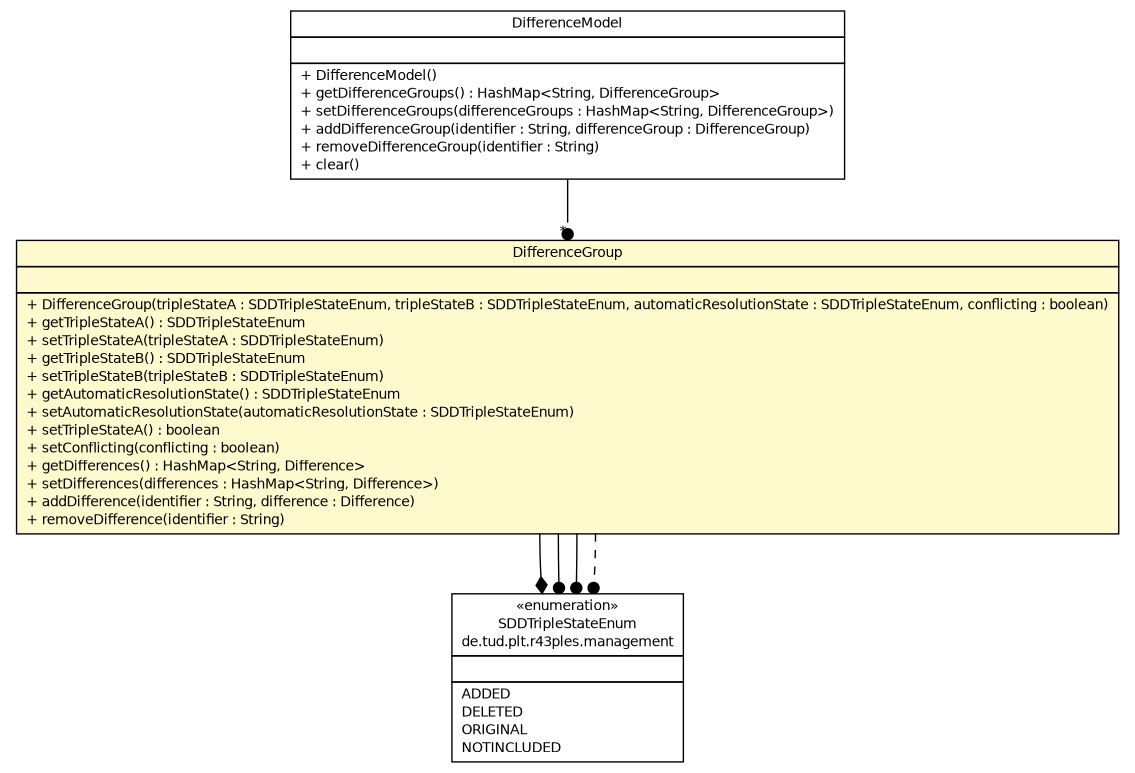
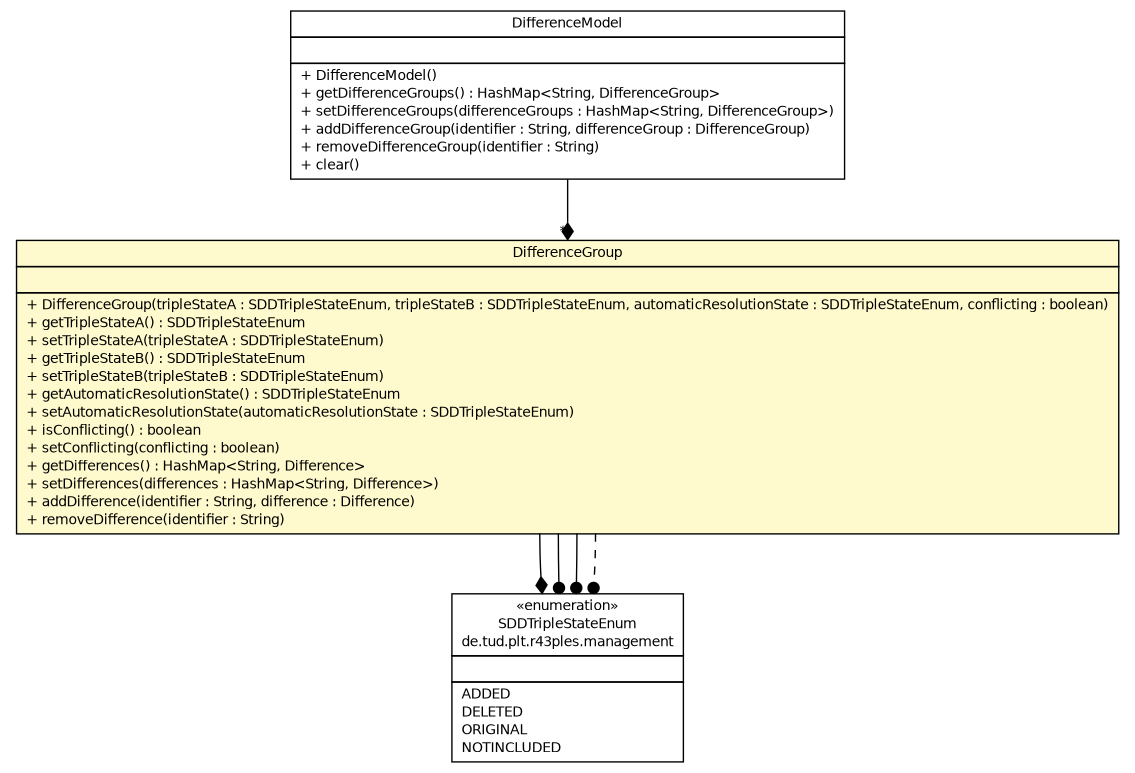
edge "DifferenceModel" -> "DifferenceGroup": arrowhead dot -> diamond
node "DifferenceGroup": text "+ setTripleStateA() : boolean" -> "+ isConflicting() : boolean"
